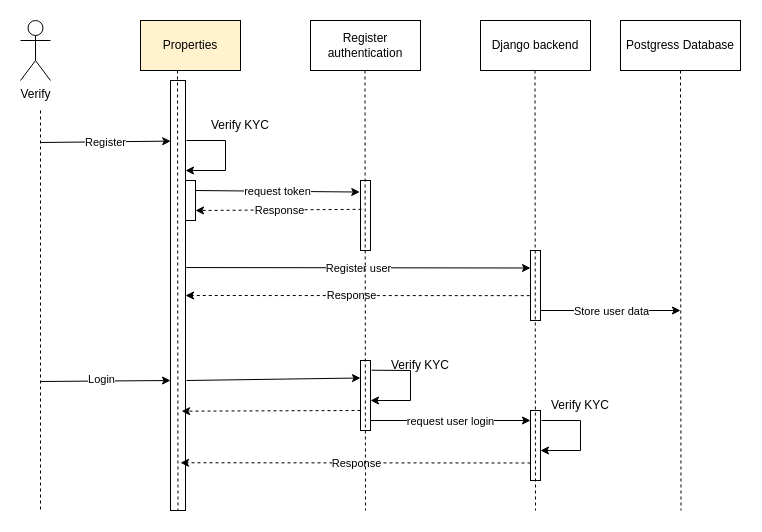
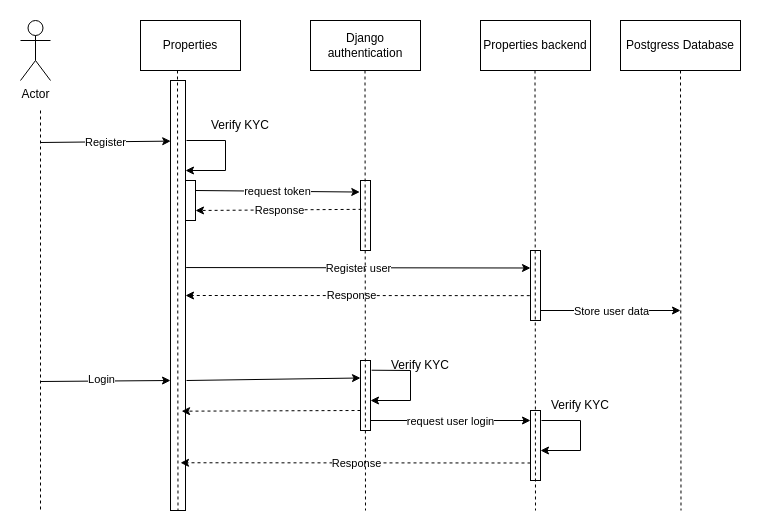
node "Properties": fillcolor #fff2cc -> #ffffff
node "Register authentication": label "Register authentication" -> "Django authentication"
node "Django backend": label "Django backend" -> "Properties backend"
node "Verify": label "Verify" -> "Actor"
